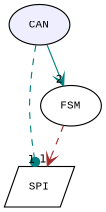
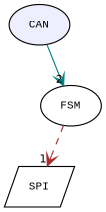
edge "CAN" -> "SPI": removed
